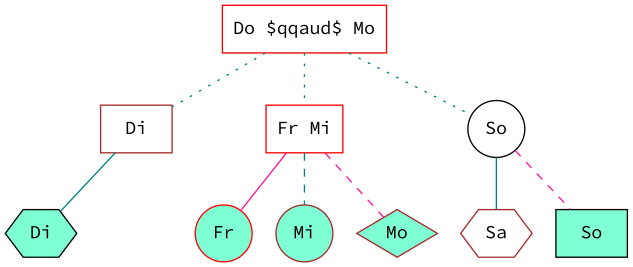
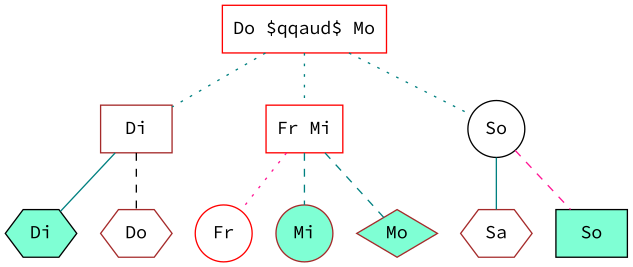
edge "Fr Mi" -- "Fr": style solid -> dotted
edge "Fr Mi" -- "Mo": color deeppink -> teal
node "Do": added
node "Fr": fillcolor aquamarine -> white
